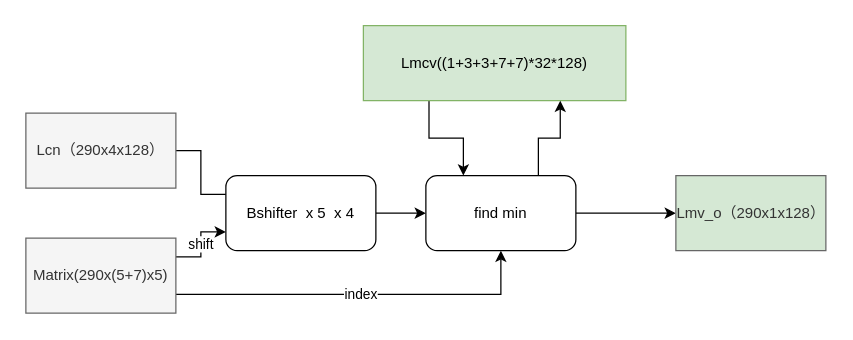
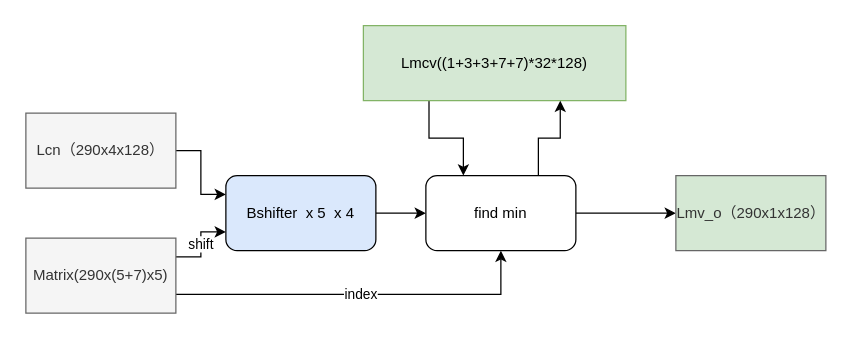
edge "Lcn（290x4x128）" -- "Bshifter x 5 x 4": arrowhead none -> classic
node "Bshifter x 5 x 4": fillcolor #ffffff -> #dae8fc
